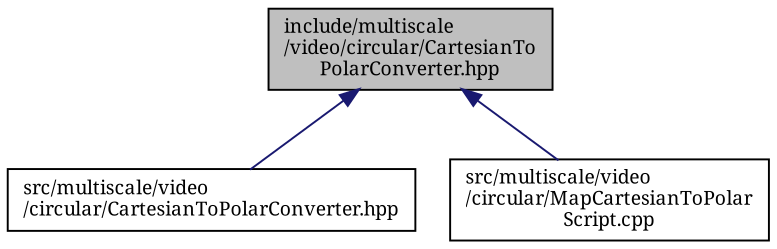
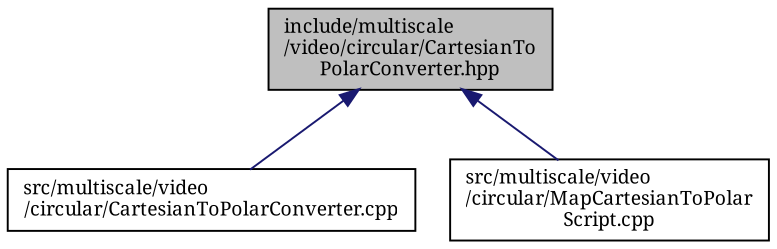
node "src/multiscale/video /circular/CartesianToPolarConverter.hpp": label "src/multiscale/video /circular/CartesianToPolarConverter.hpp" -> "src/multiscale/video /circular/CartesianToPolarConverter.cpp"
